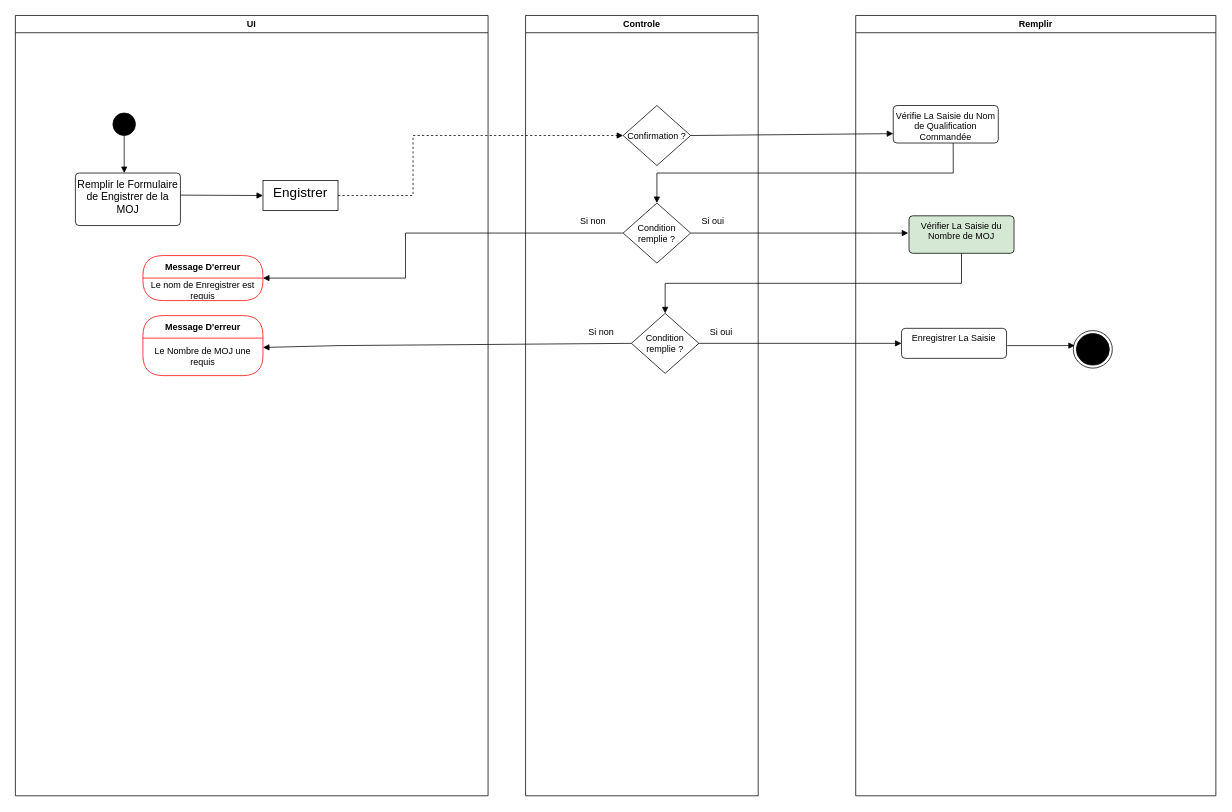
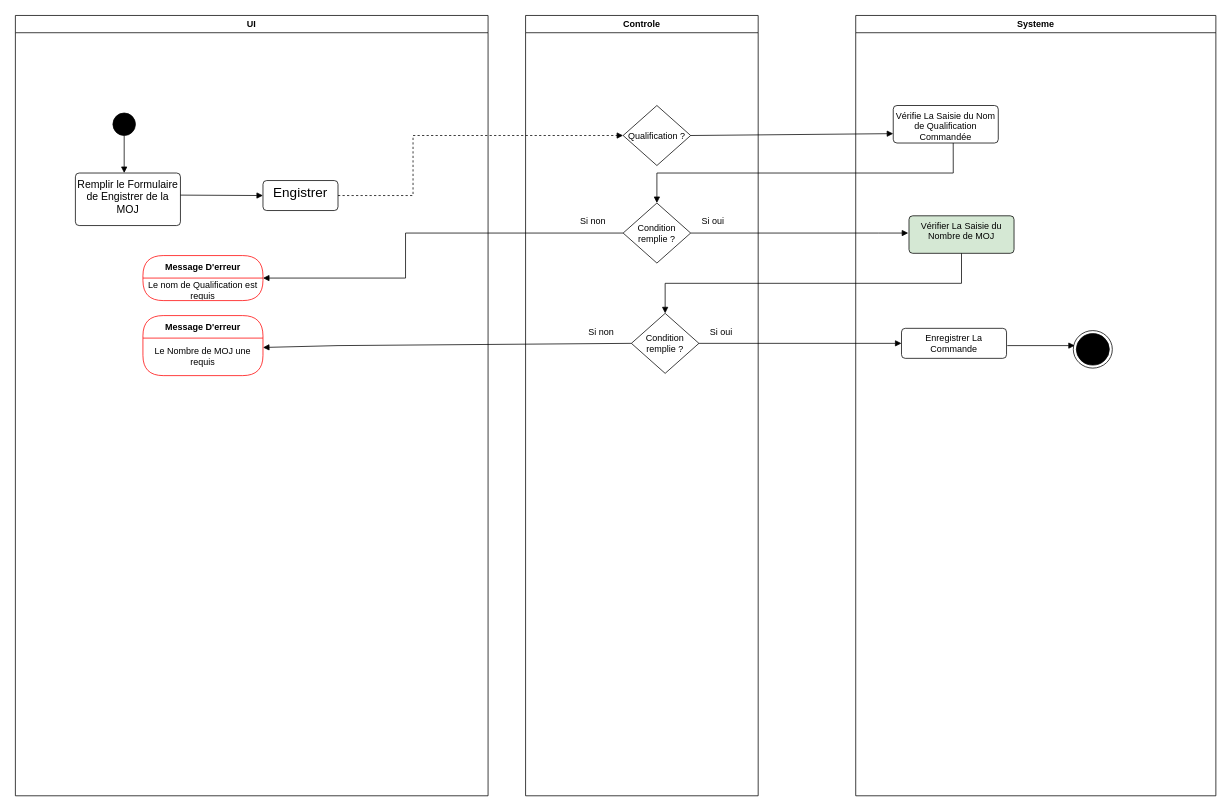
node "Remplir": label "Remplir" -> "Systeme"
node "Confirmation ?": label "Confirmation ?" -> "Qualification ?"
node "Engistrer": shape rectangle -> rounded rectangle
node "Le nom de Enregistrer est requis": label "Le nom de Enregistrer est requis" -> "Le nom de Qualification est requis"
node "Enregistrer La Saisie": label "Enregistrer La Saisie" -> "Enregistrer La Commande"
